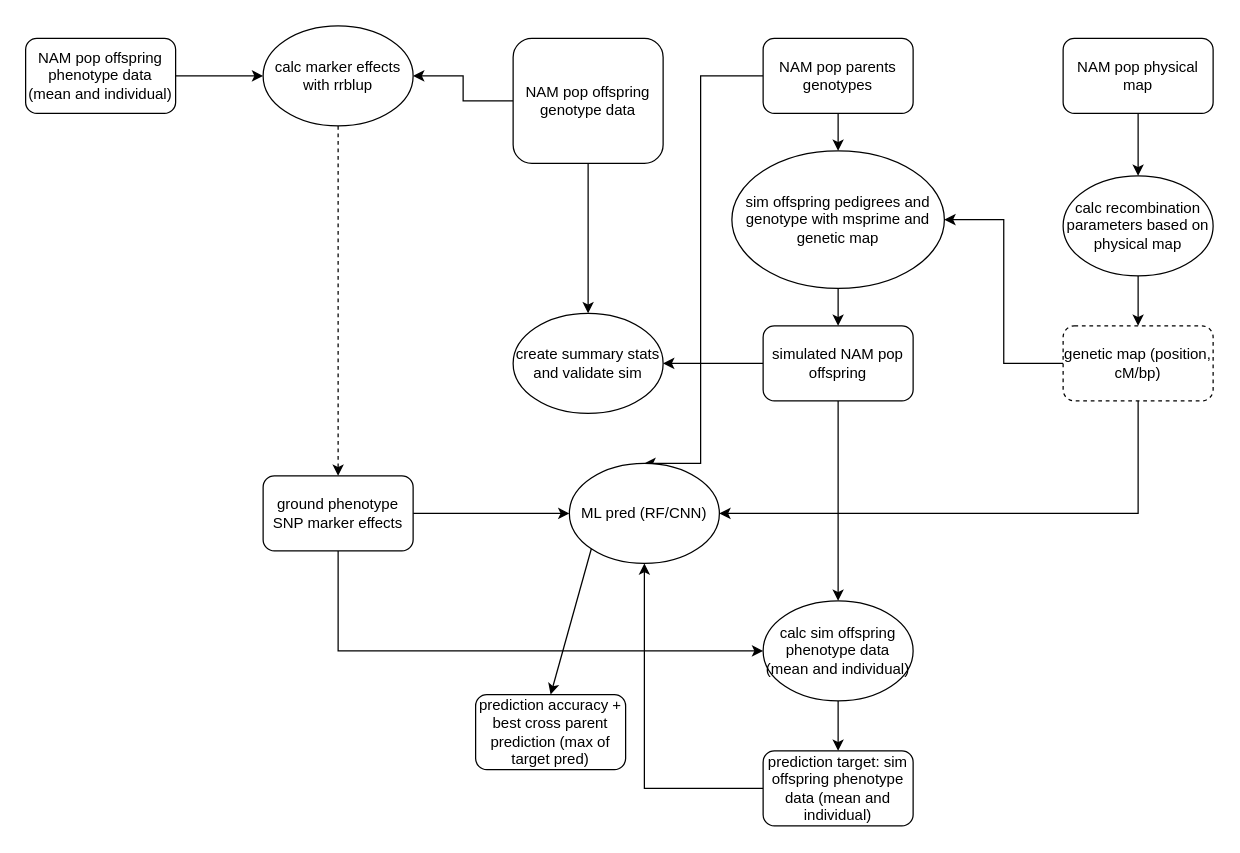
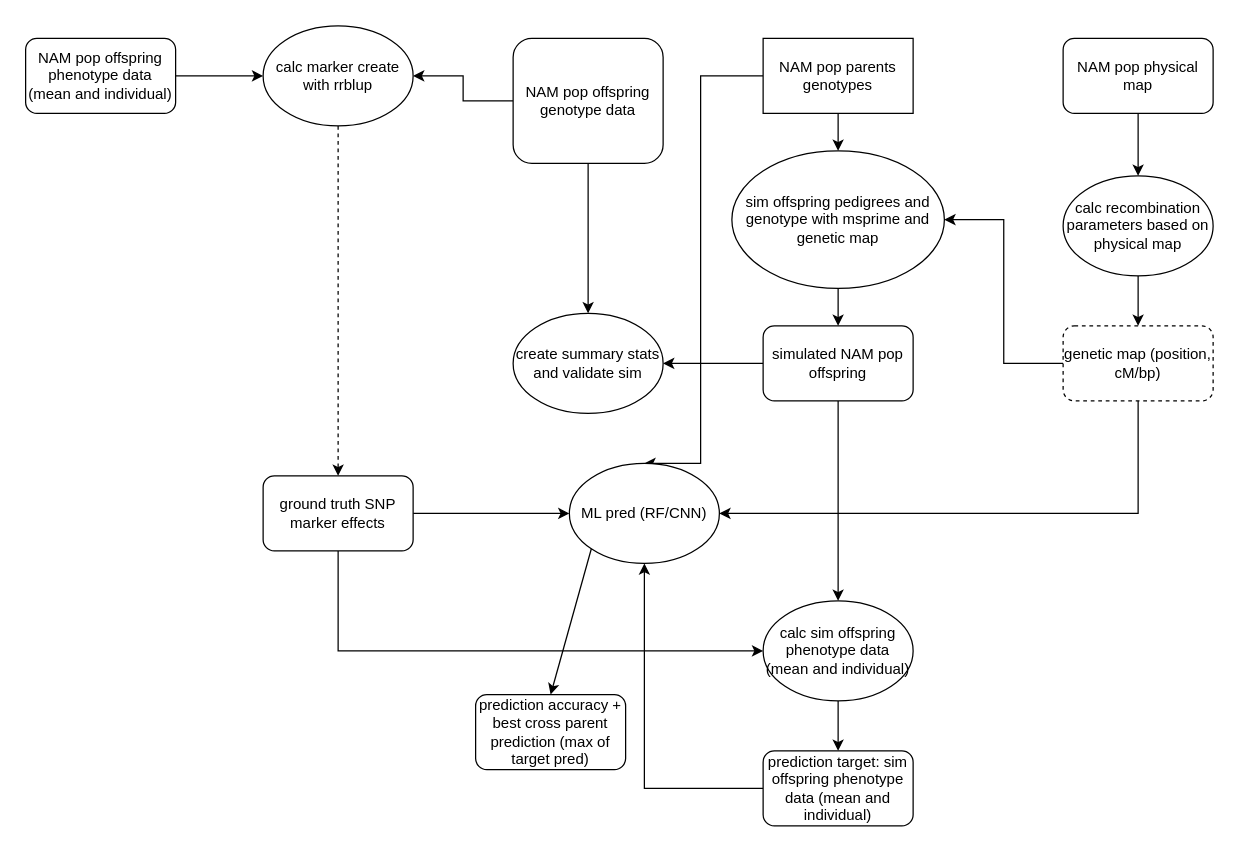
node "calc marker effects with rrblup": label "calc marker effects with rrblup" -> "calc marker create with rrblup"
node "NAM pop parents genotypes": shape rounded rectangle -> rectangle
node "ground phenotype SNP marker effects": label "ground phenotype SNP marker effects" -> "ground truth SNP marker effects"
